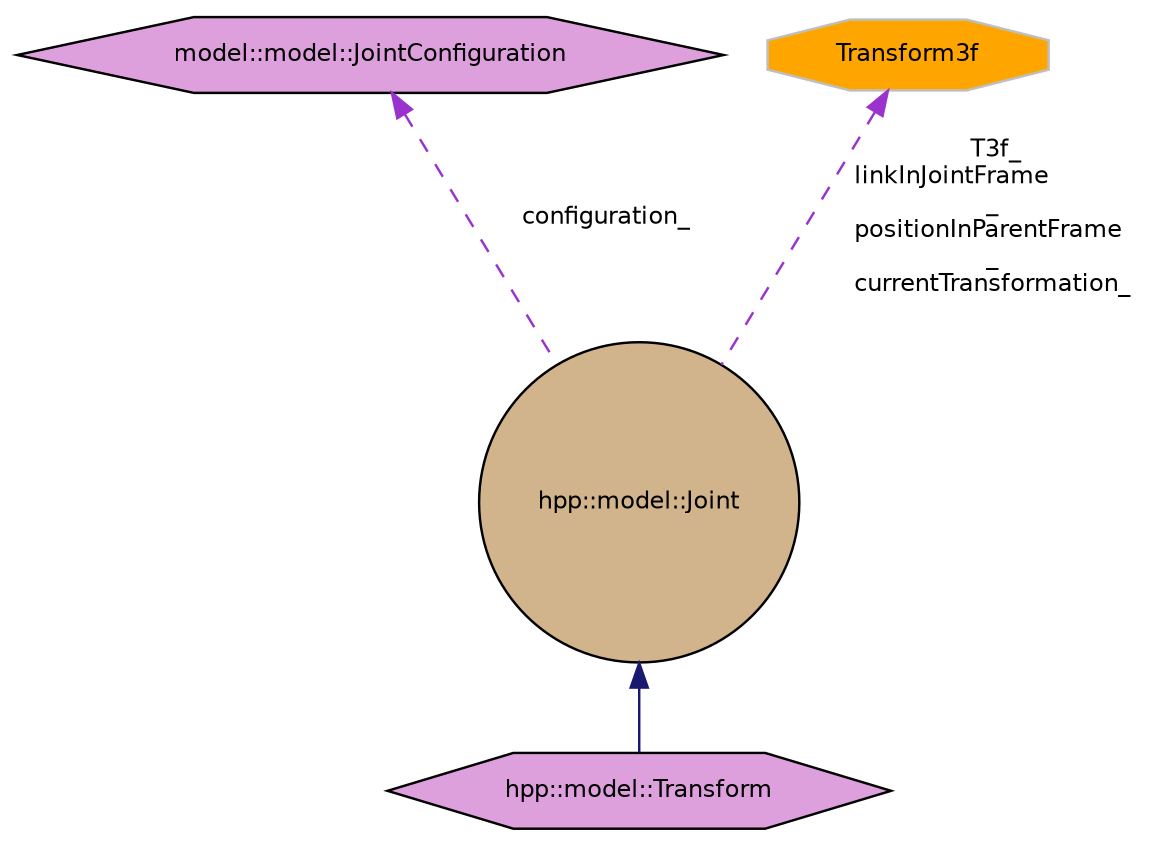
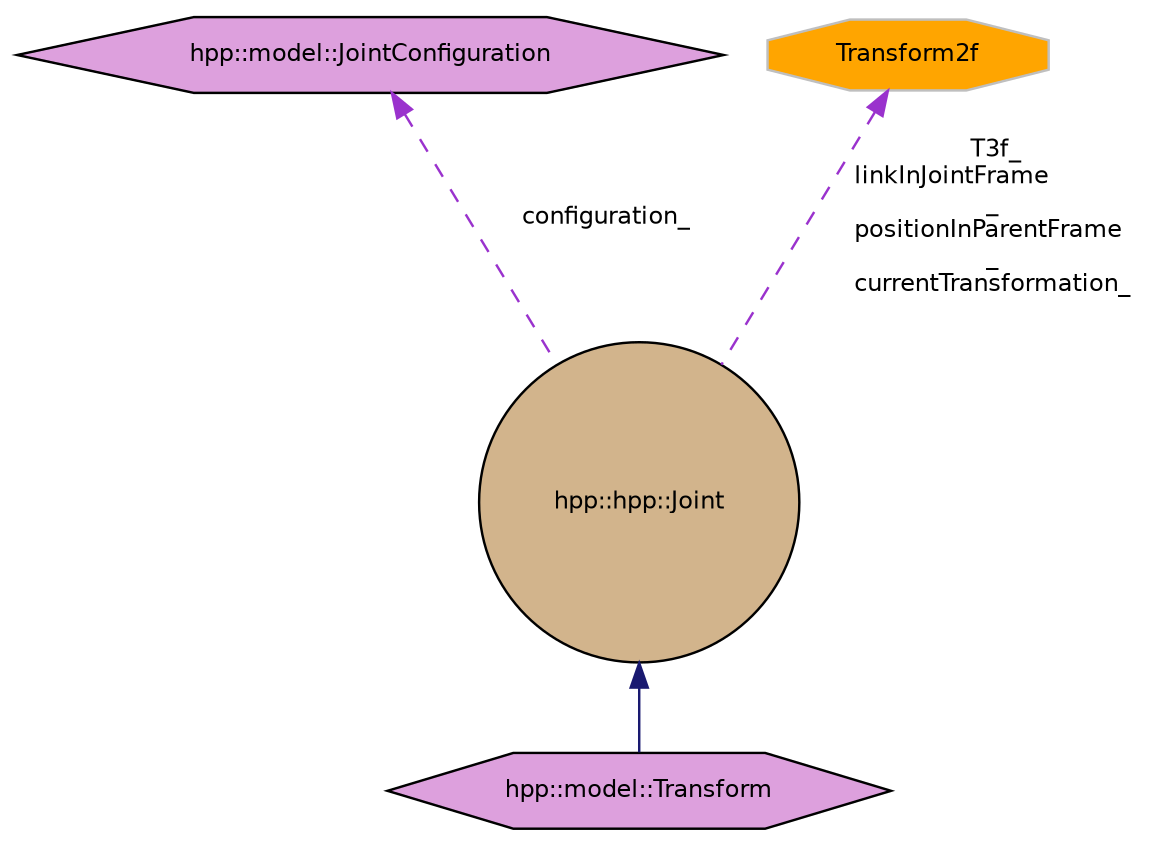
node "model::model::JointConfiguration": label "model::model::JointConfiguration" -> "hpp::model::JointConfiguration"
node "Transform3f": label "Transform3f" -> "Transform2f"
node "hpp::model::Joint": label "hpp::model::Joint" -> "hpp::hpp::Joint"
